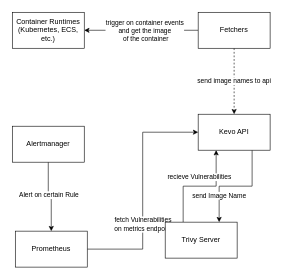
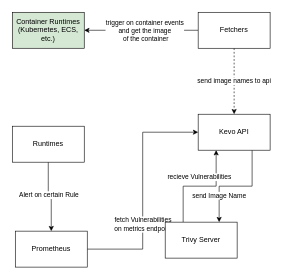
node "Container Runtimes (Kubernetes, ECS, etc.)": fillcolor #ffffff -> #d5e8d4
node "Alertmanager": label "Alertmanager" -> "Runtimes"
